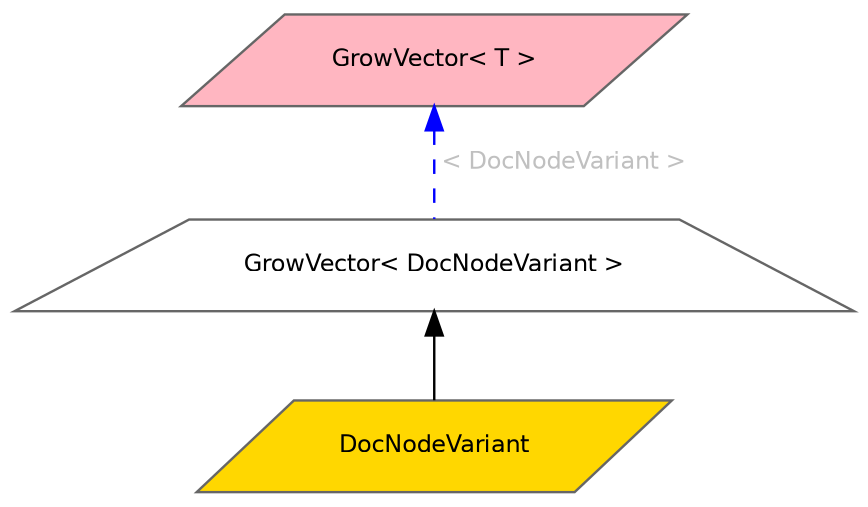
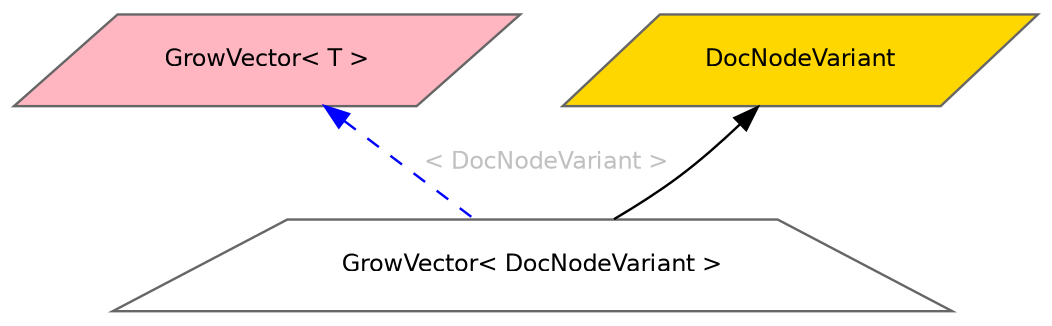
edge "DocNodeVariant" -> "GrowVector< DocNodeVariant >": reversed
